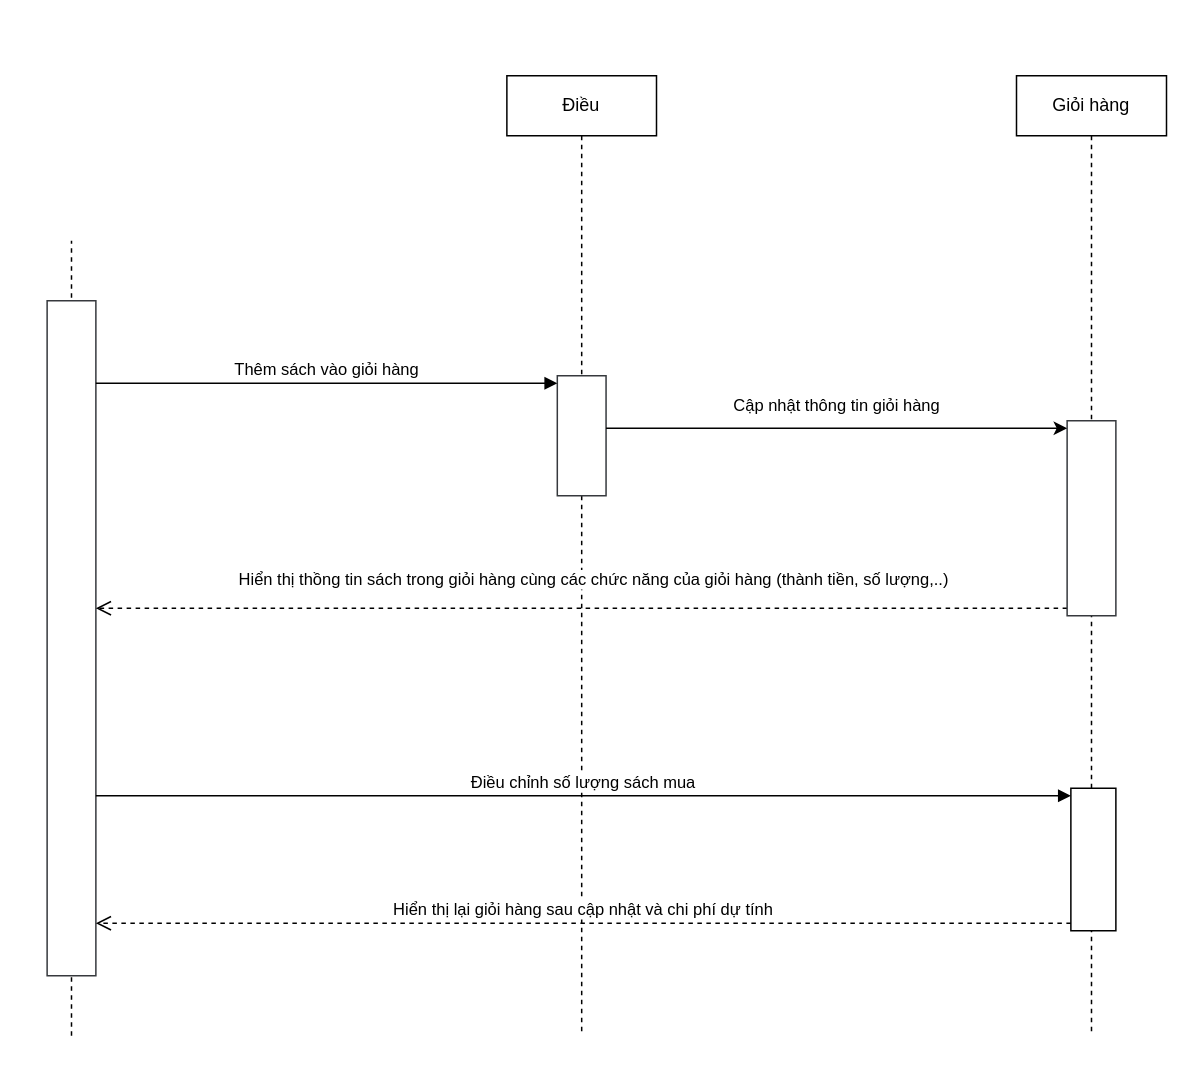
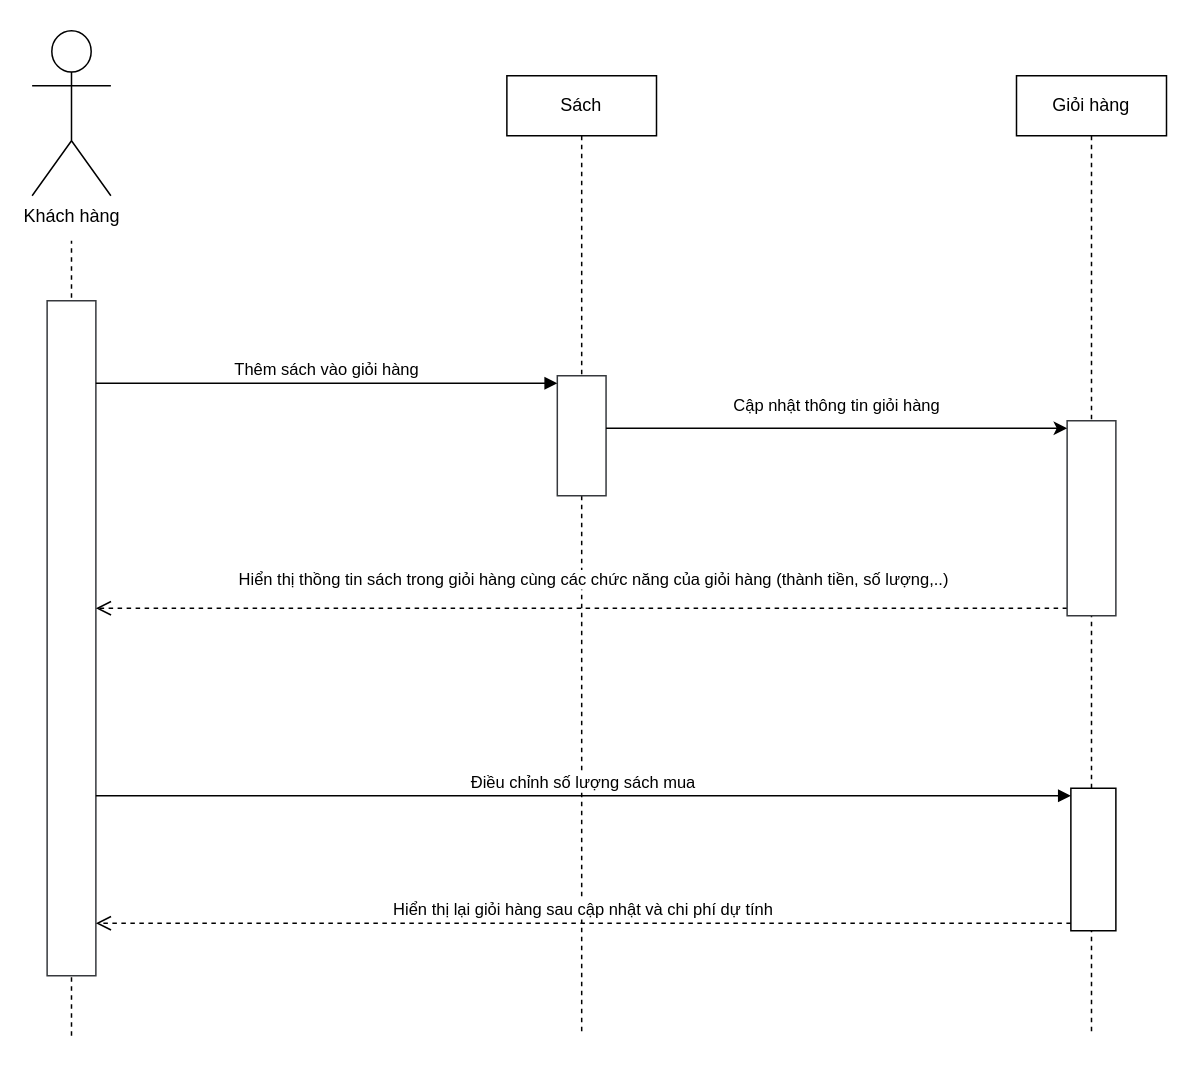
node "Điều": label "Điều" -> "Sách"
node "Khách hàng": added
